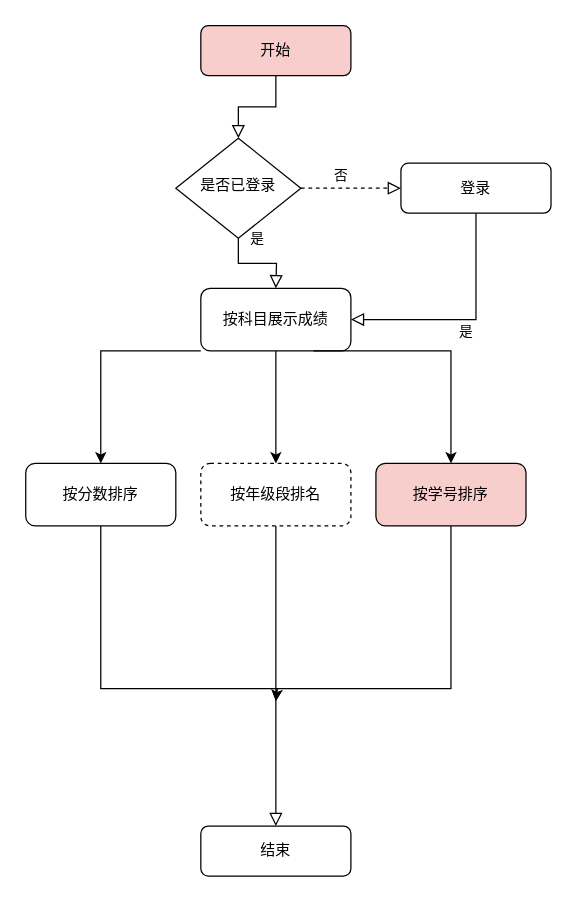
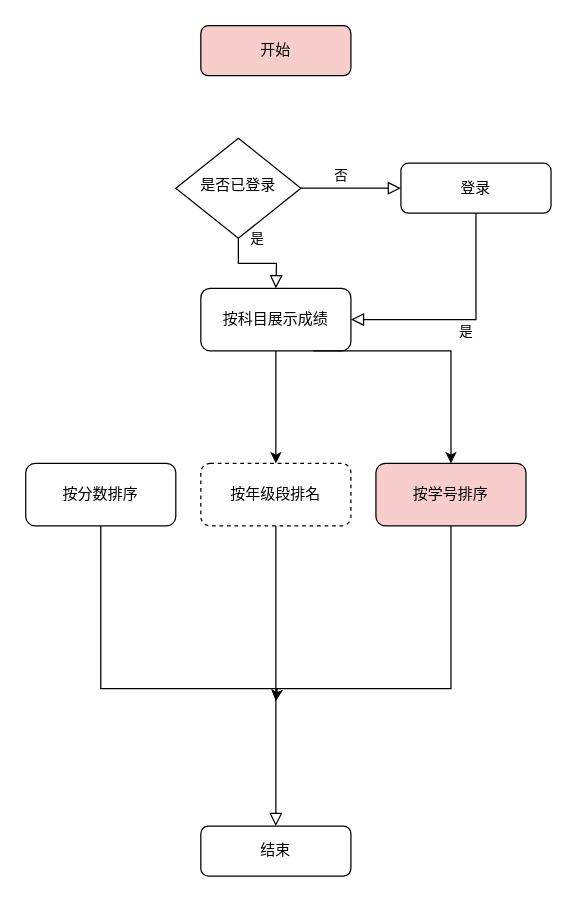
edge "开始" -> "是否已登录": removed
edge "是否已登录" -> "登录": style dashed -> solid
edge "按科目展示成绩" -> "按分数排序": removed
